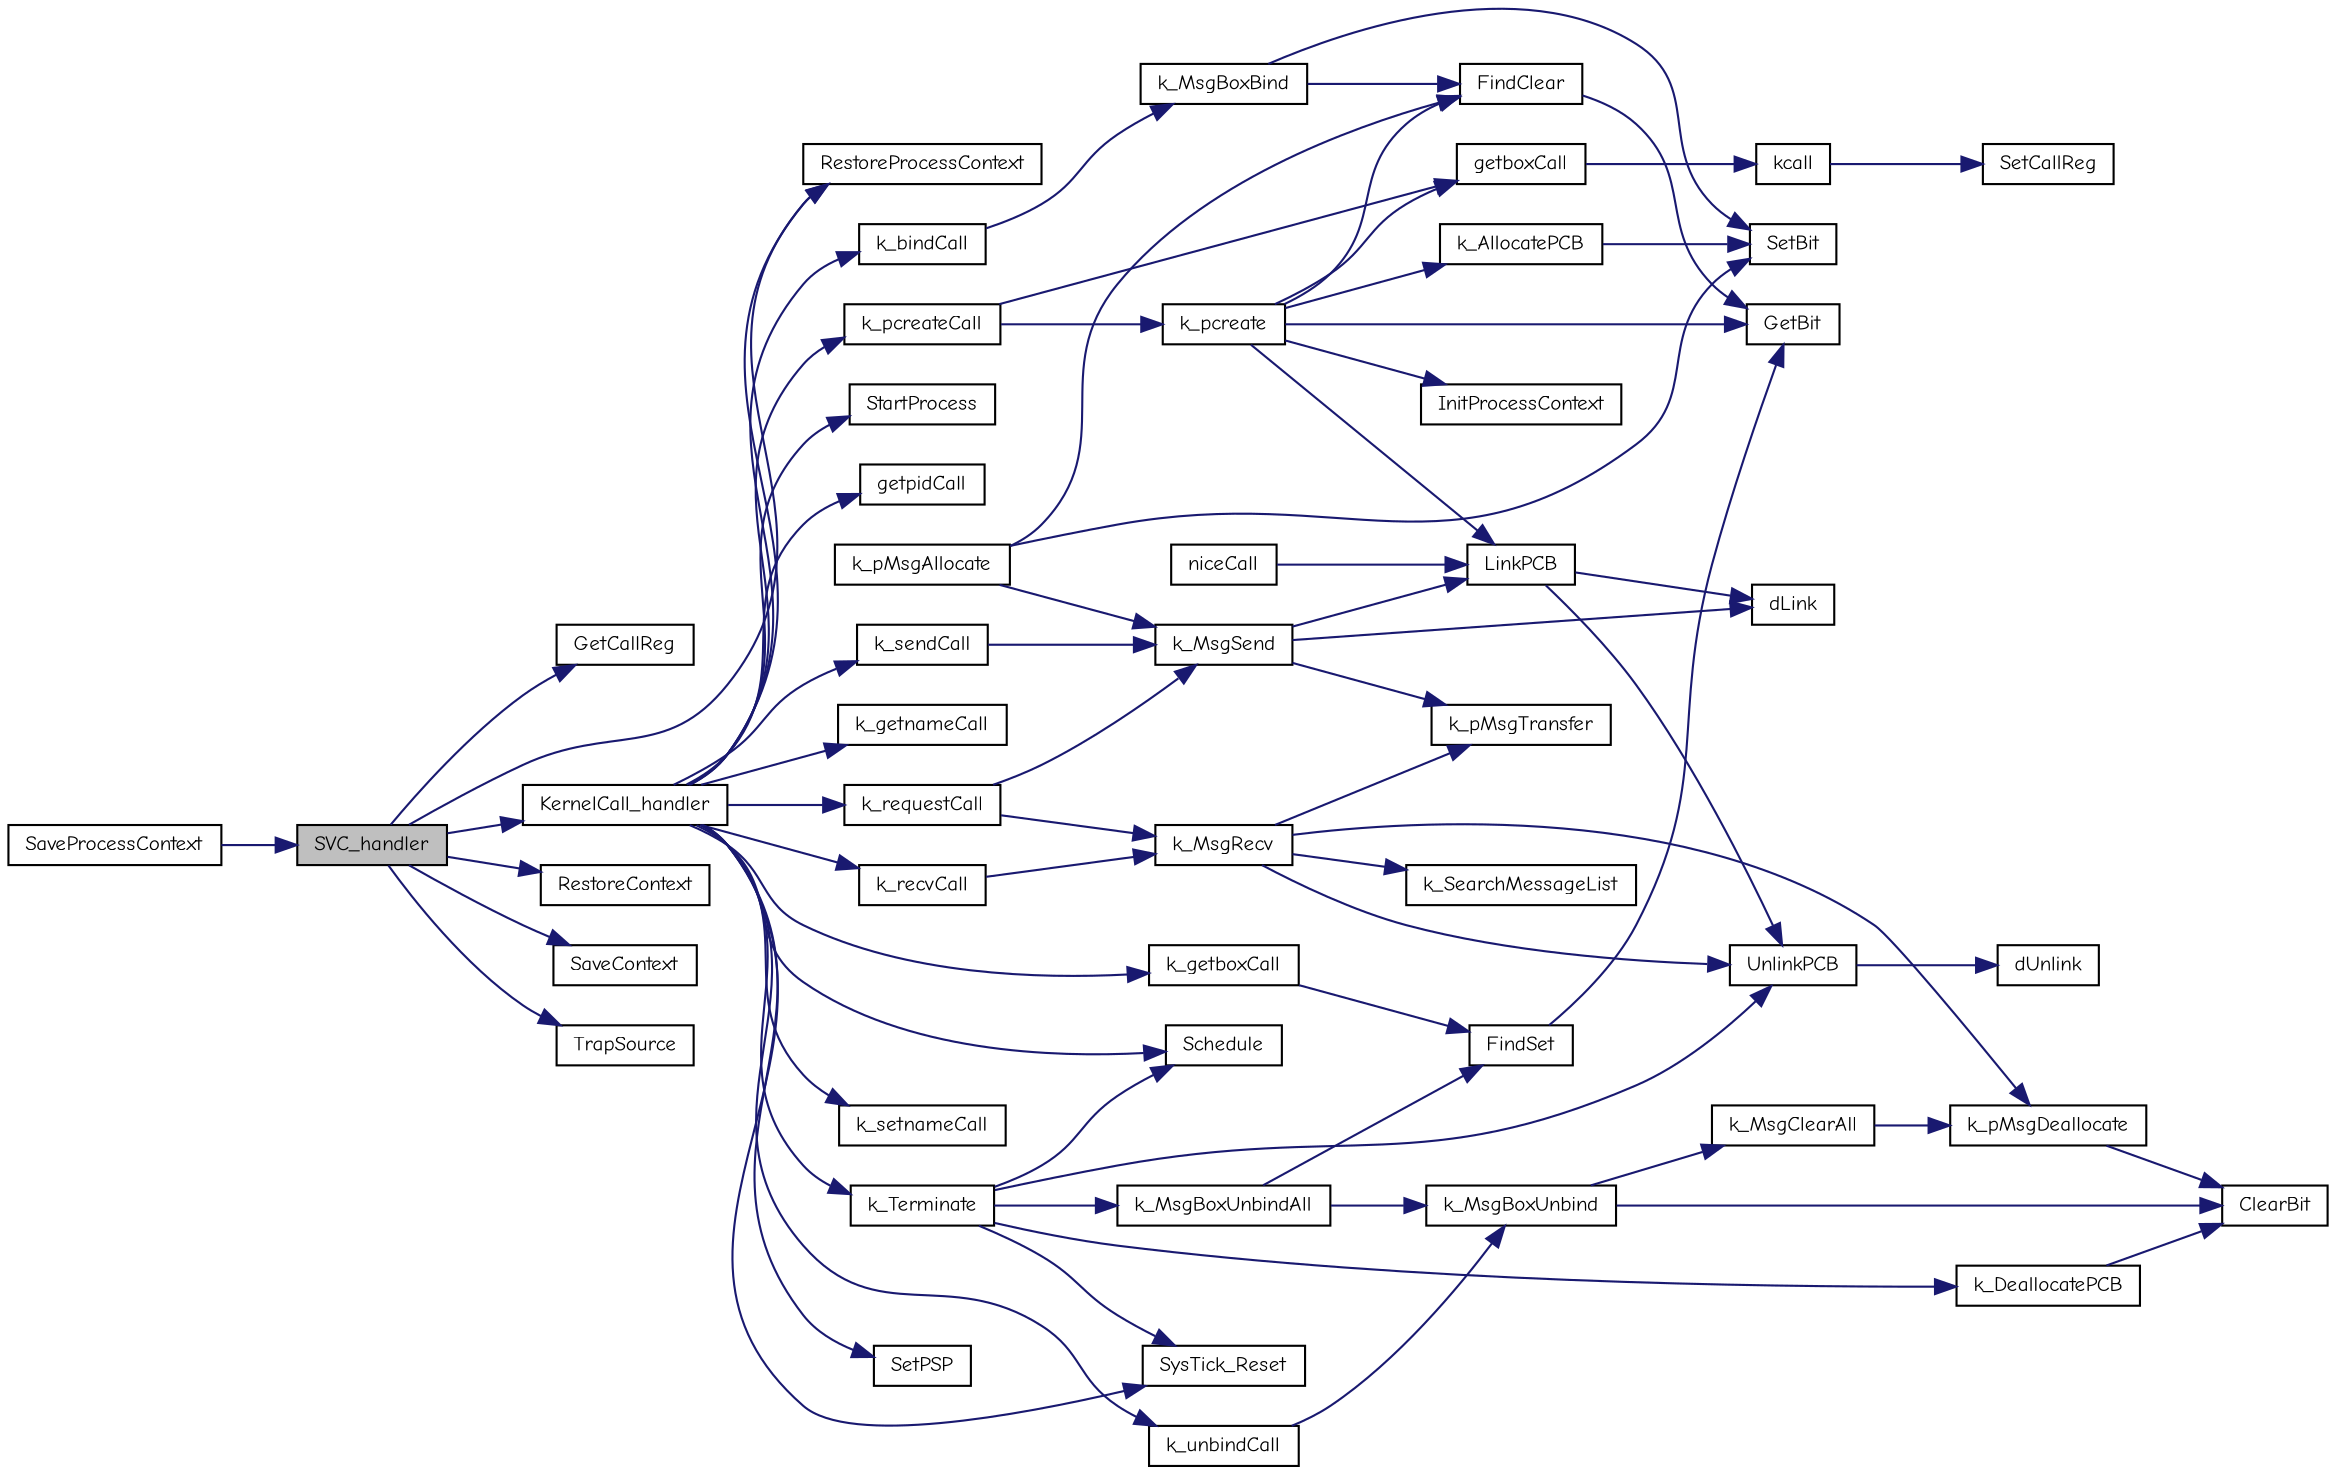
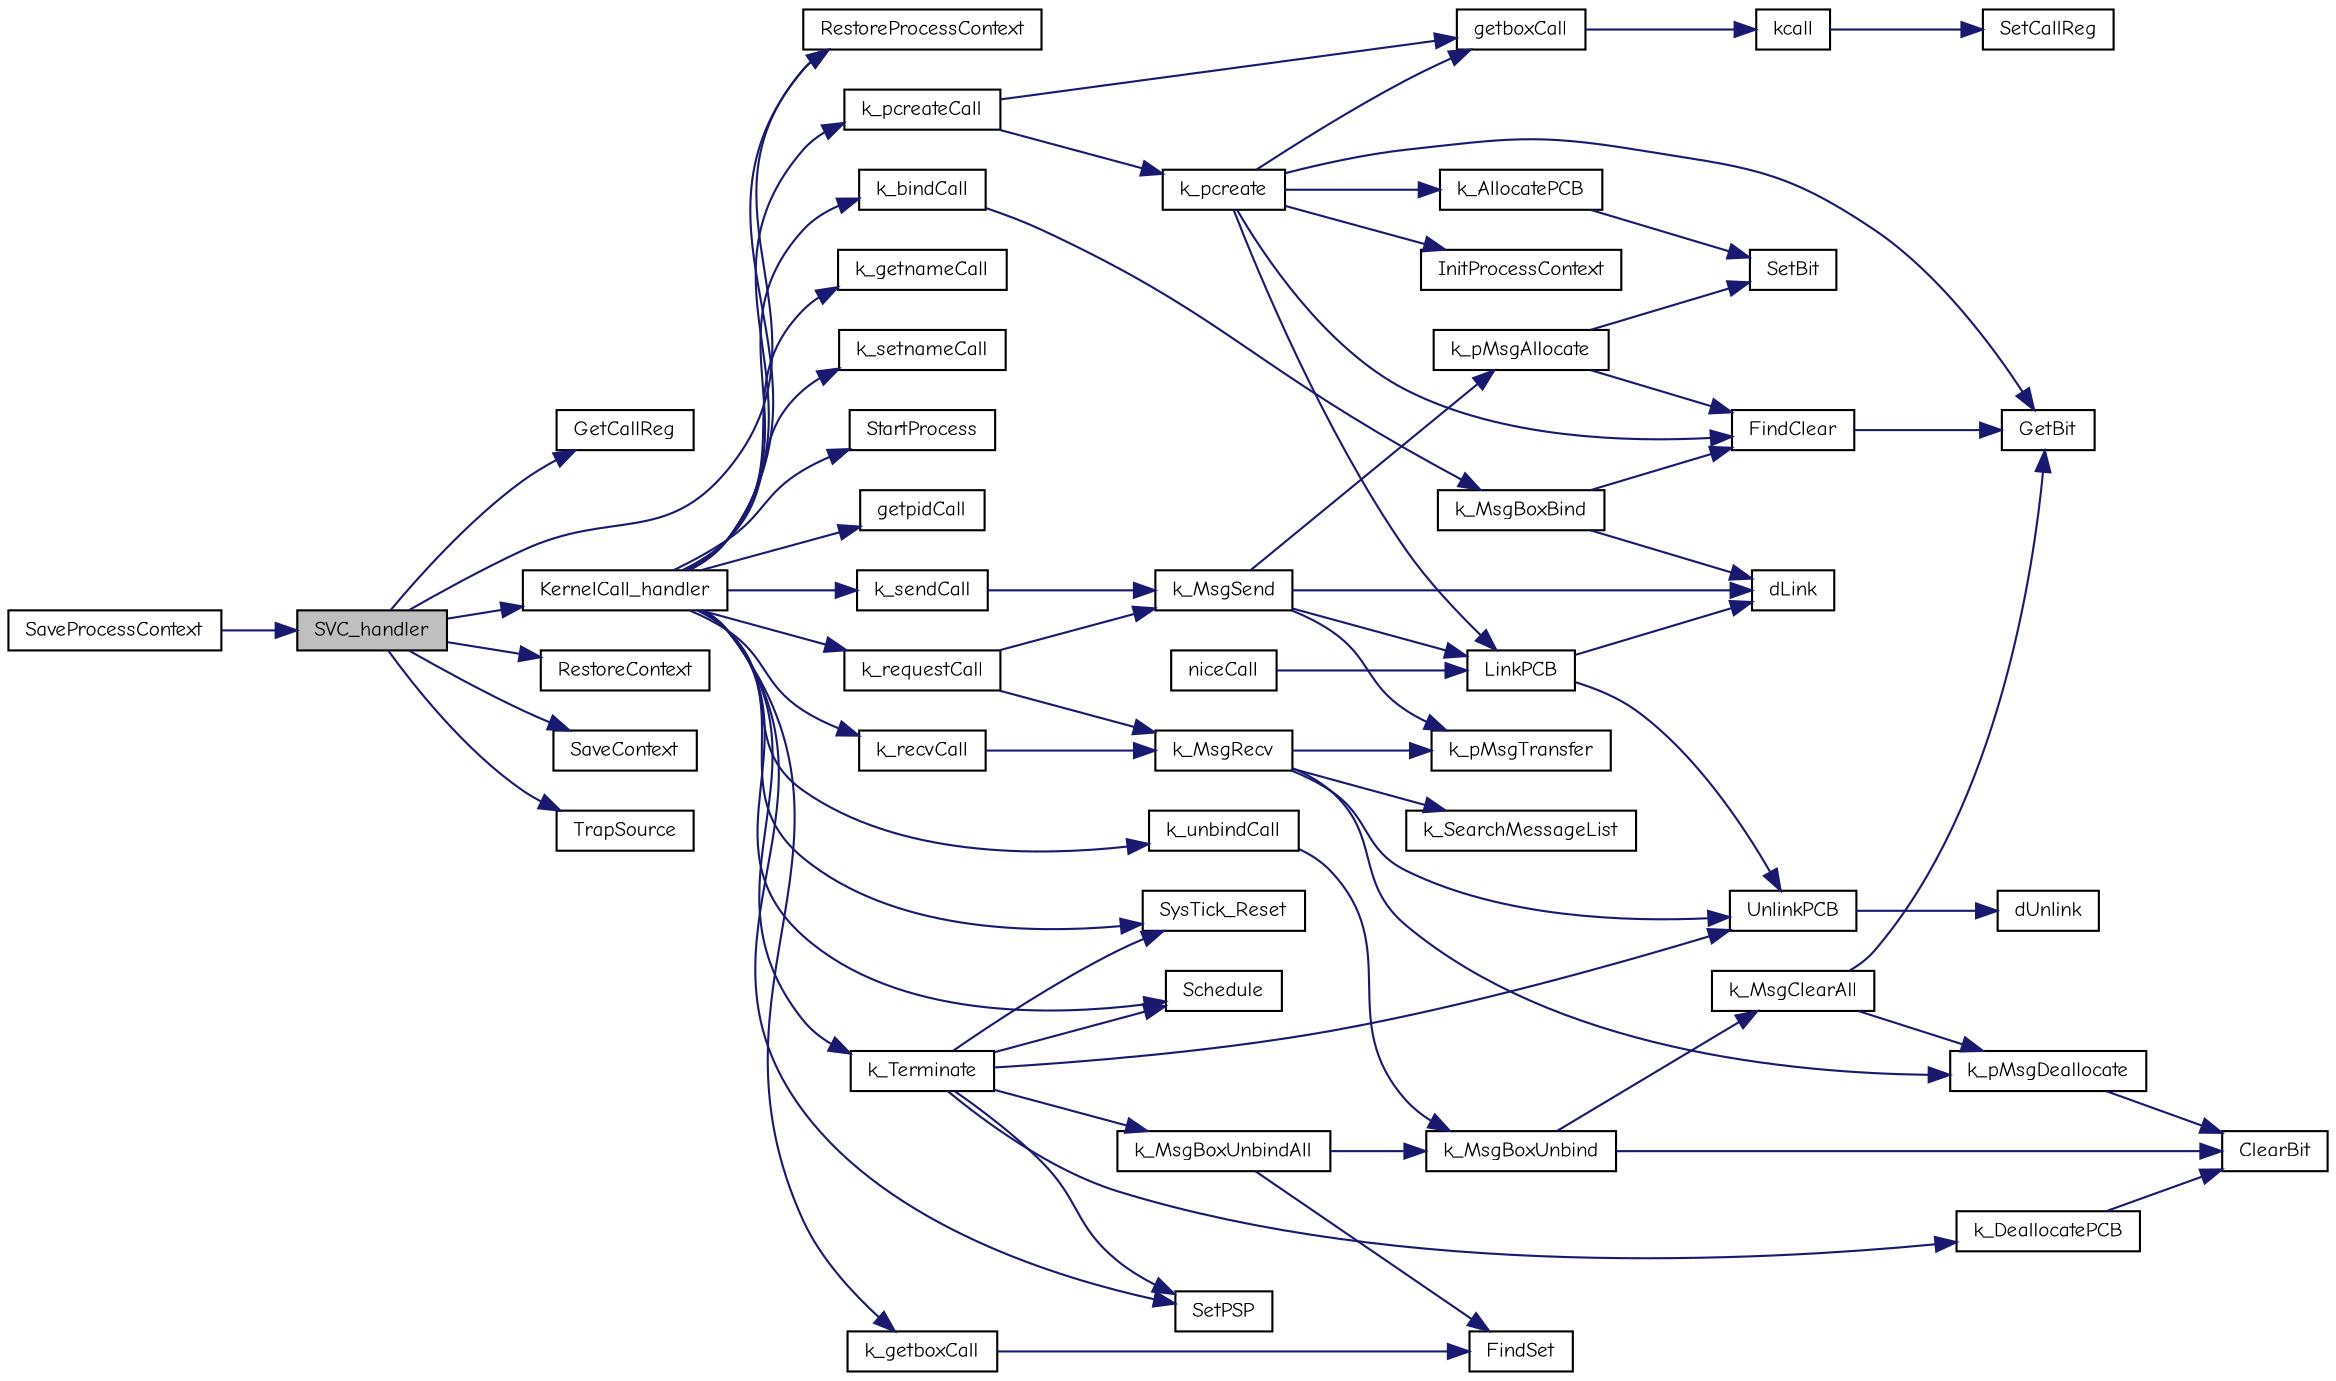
edge "k_MsgBoxBind" -> "SetBit": now "k_MsgBoxBind" -> "dLink"
edge "k_pMsgAllocate" -> "k_MsgSend": reversed
edge "FindSet" -> "GetBit": now "k_MsgClearAll" -> "GetBit"
edge "k_Terminate" -> "SetPSP": added
